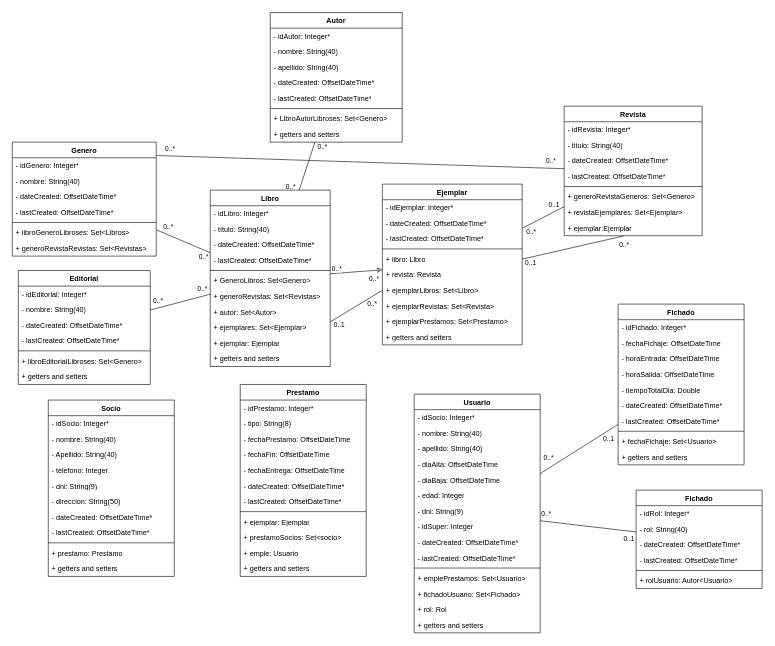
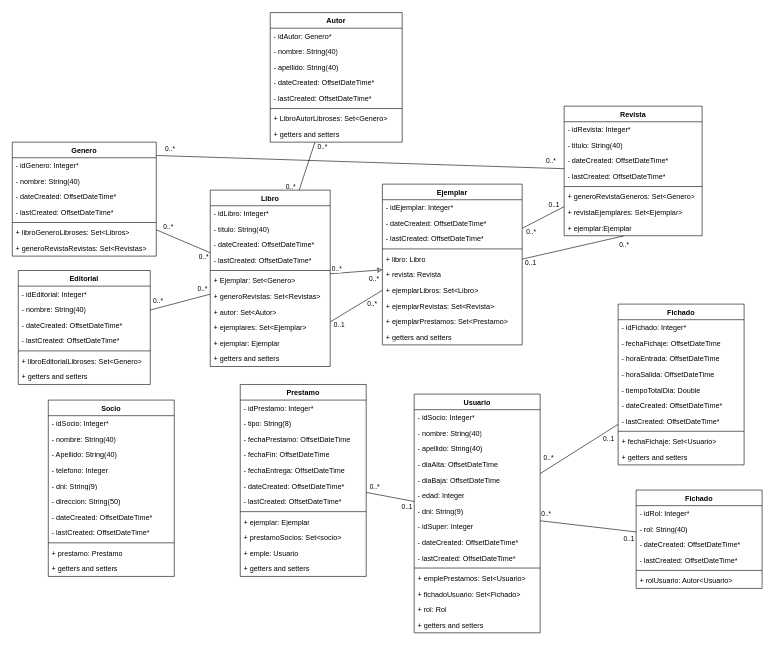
node "- idAutor: Integer*": label "- idAutor: Integer*" -> "- idAutor: Genero*"
node "+ GeneroLibros: Set<Genero>": label "+ GeneroLibros: Set<Genero>" -> "+ Ejemplar: Set<Genero>"
edge "Prestamo" -- "Usuario": added, labels "0..*", "0..1"
